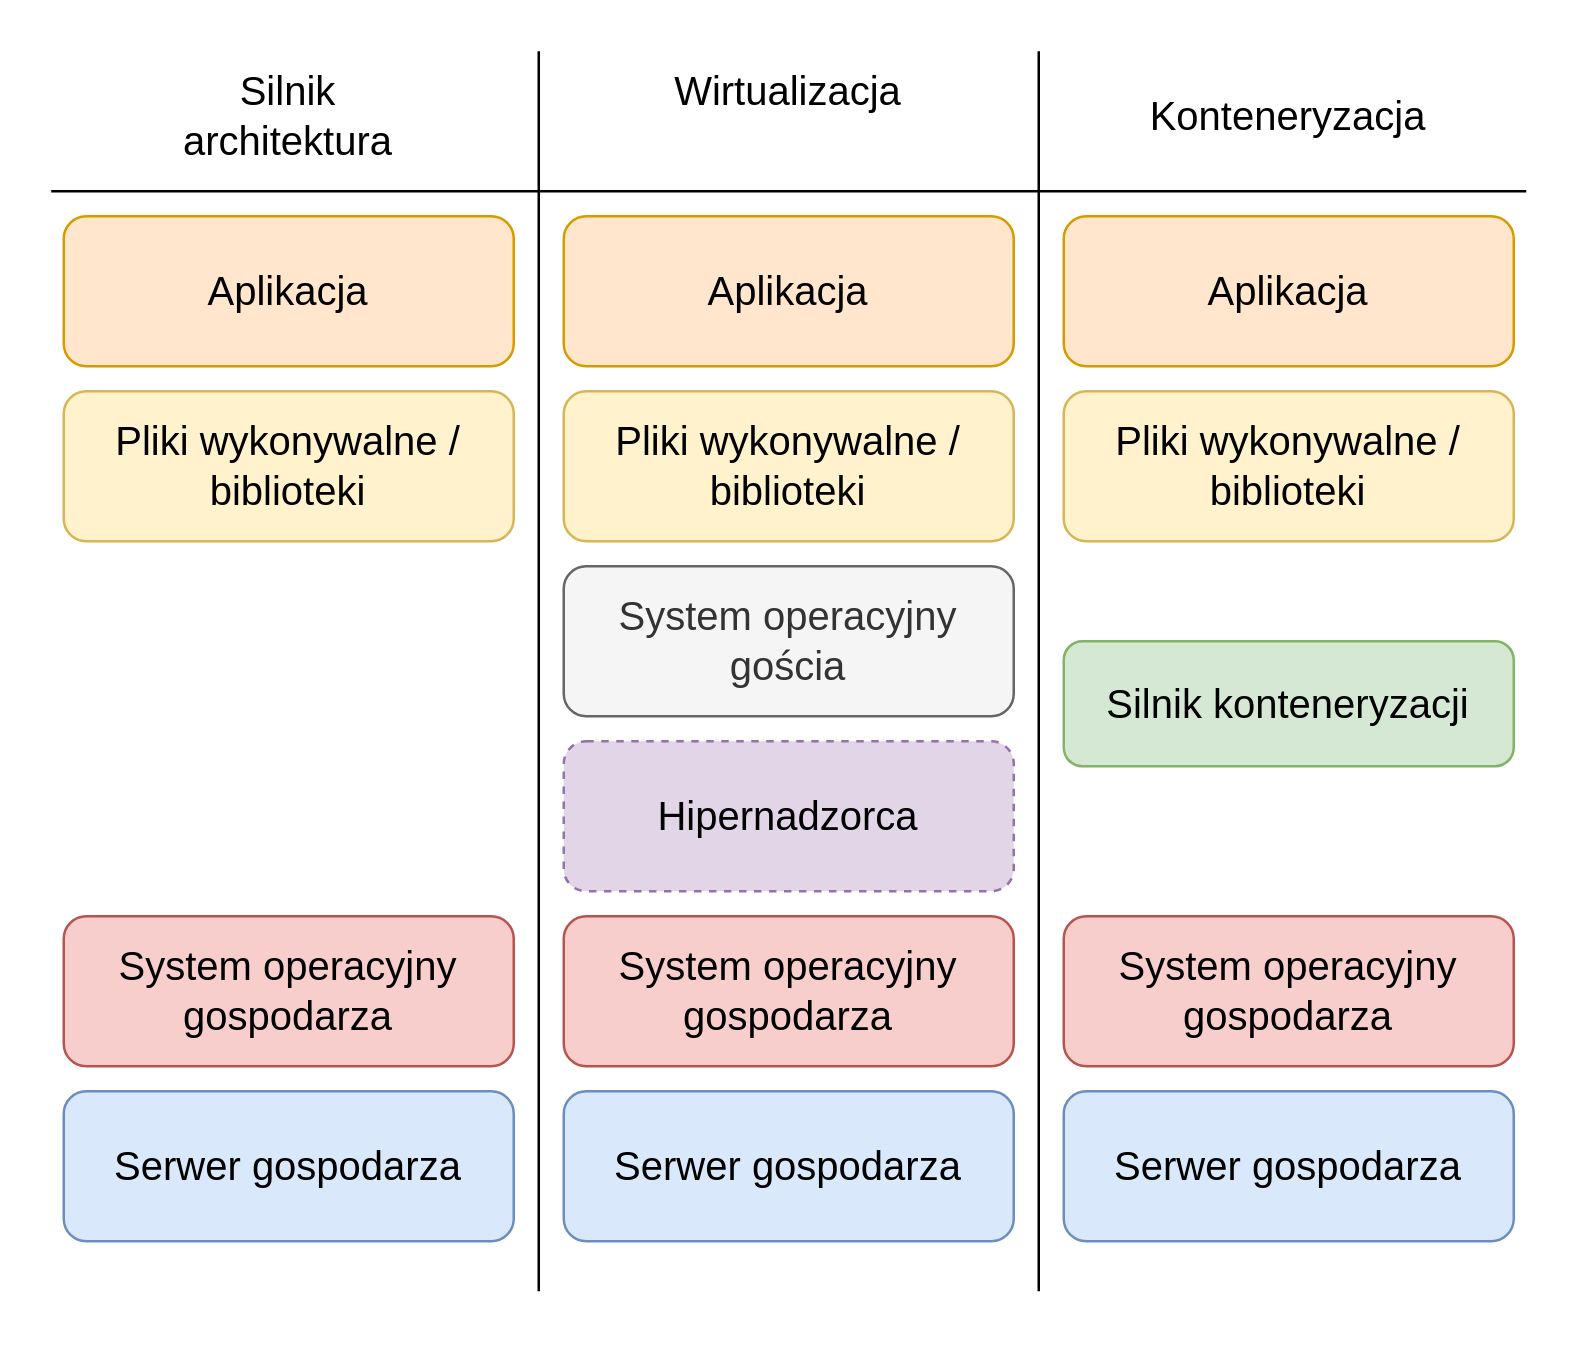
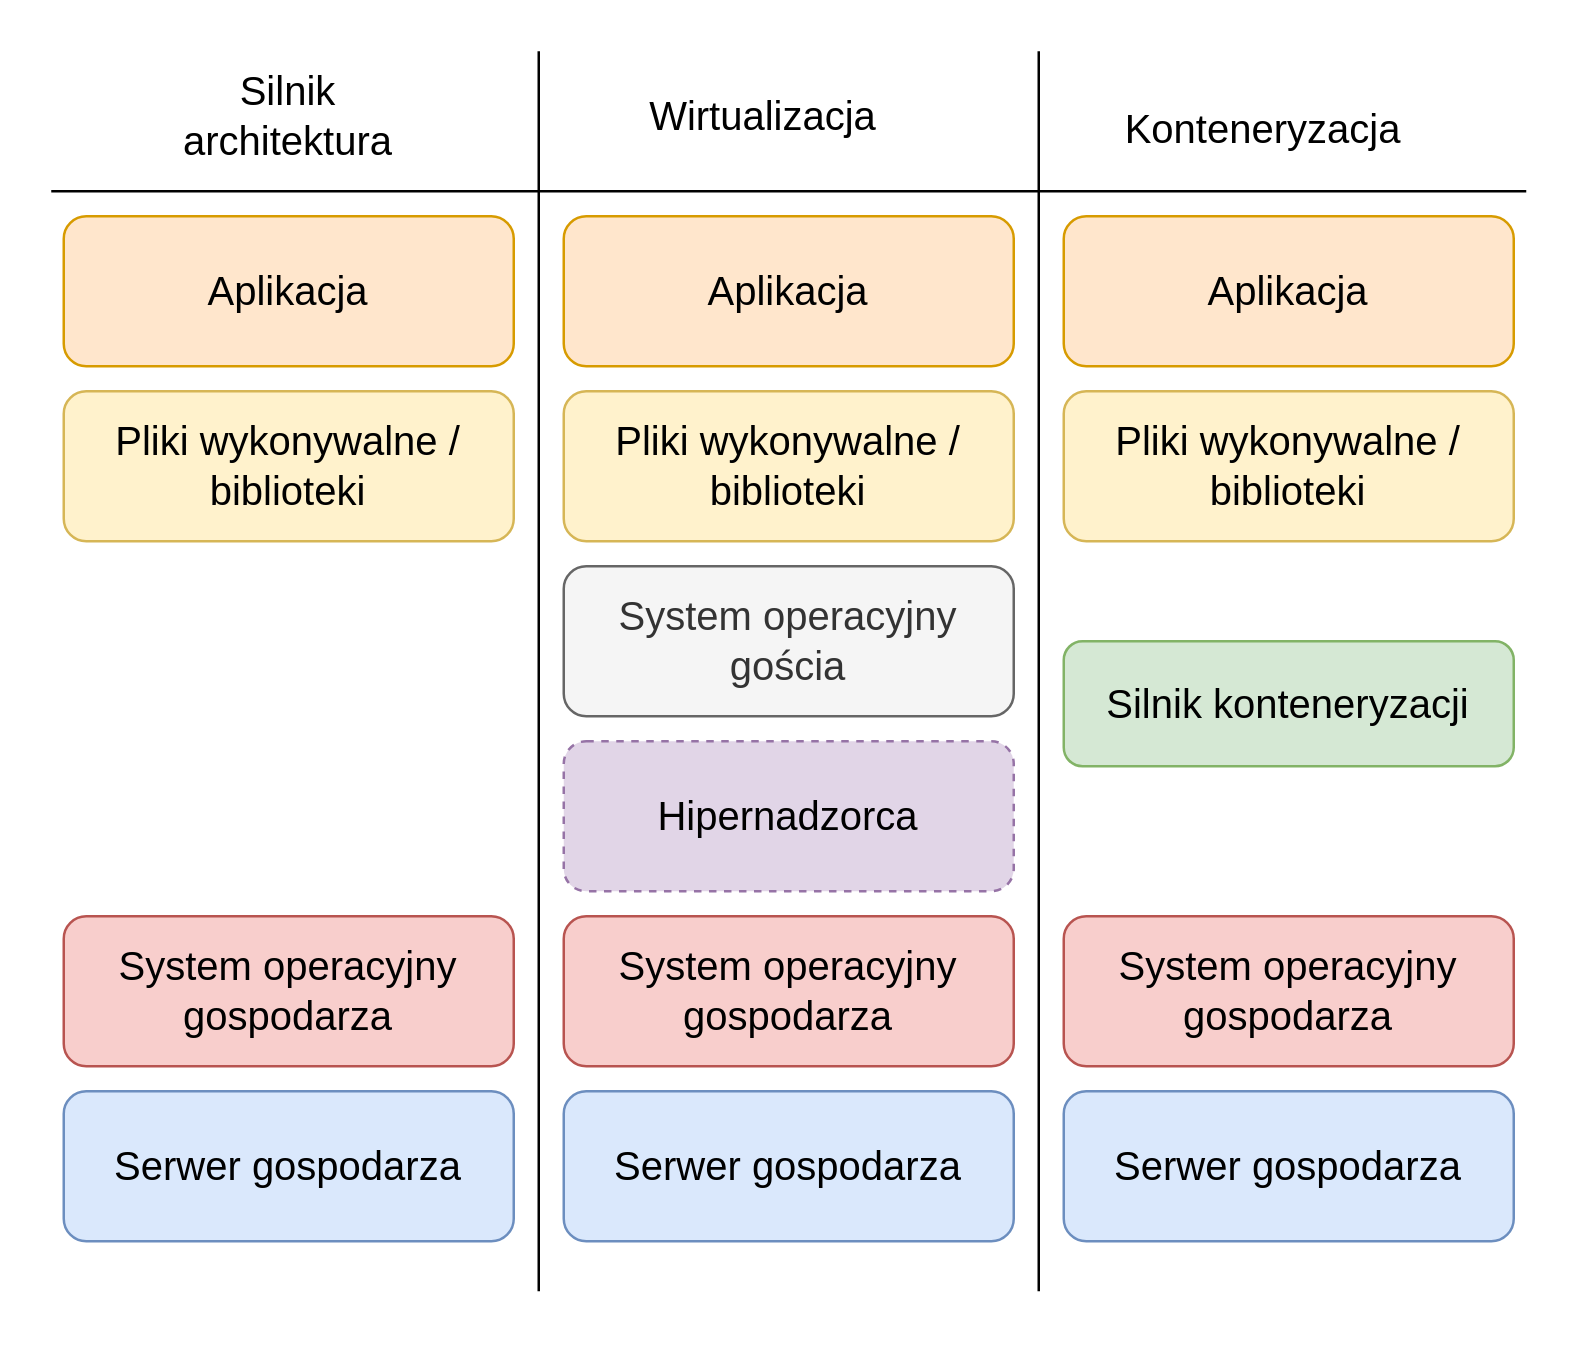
node "Wirtualizacja": moved (789, 91) -> (764, 116)
node "Konteneryzacja": moved (1289, 116) -> (1264, 129)
